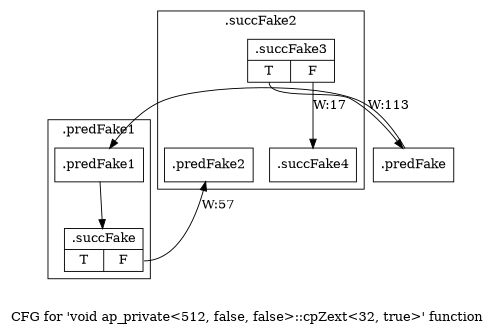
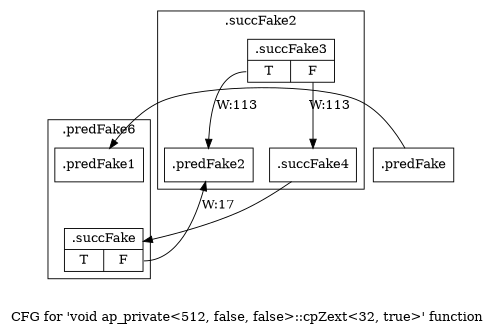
edge ".succFake3" -> ".predFake": now ".succFake3" -> ".predFake2"
edge ".succFake3" -> ".succFake4": label "W:17" -> "W:113"
cluster ".predFake1": label ".predFake1" -> ".predFake6"
edge ".predFake1" -> ".succFake": now ".succFake4" -> ".succFake"
edge ".succFake" -> ".predFake2": label "W:57" -> "W:17"
